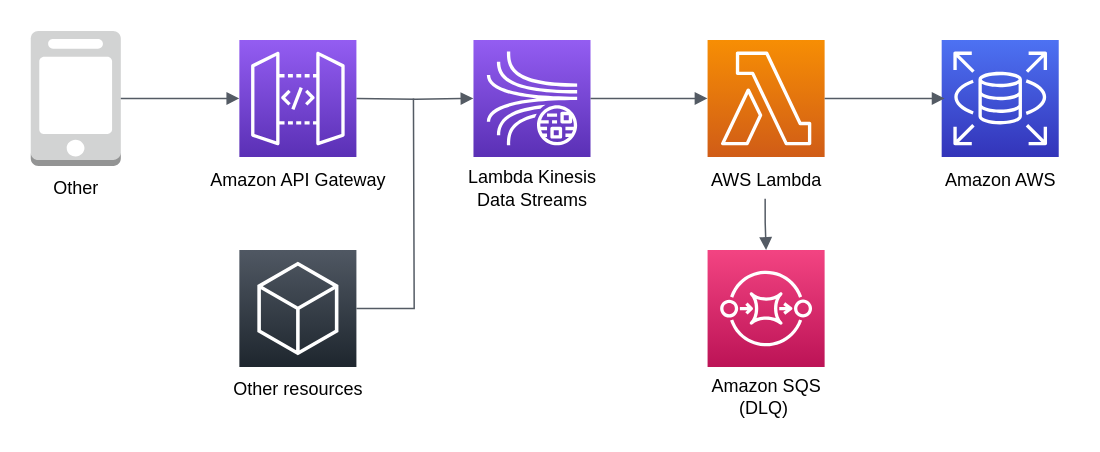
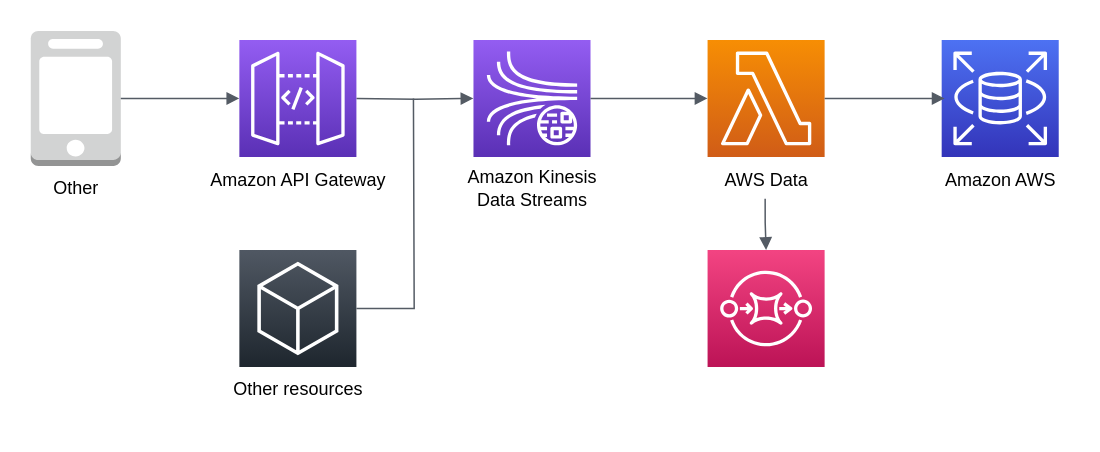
node "AWS Lambda": label "AWS Lambda" -> "AWS Data"
node "Lambda Kinesis Data Streams": label "Lambda Kinesis Data Streams" -> "Amazon Kinesis Data Streams"
node "Amazon SQS (DLQ)": removed
